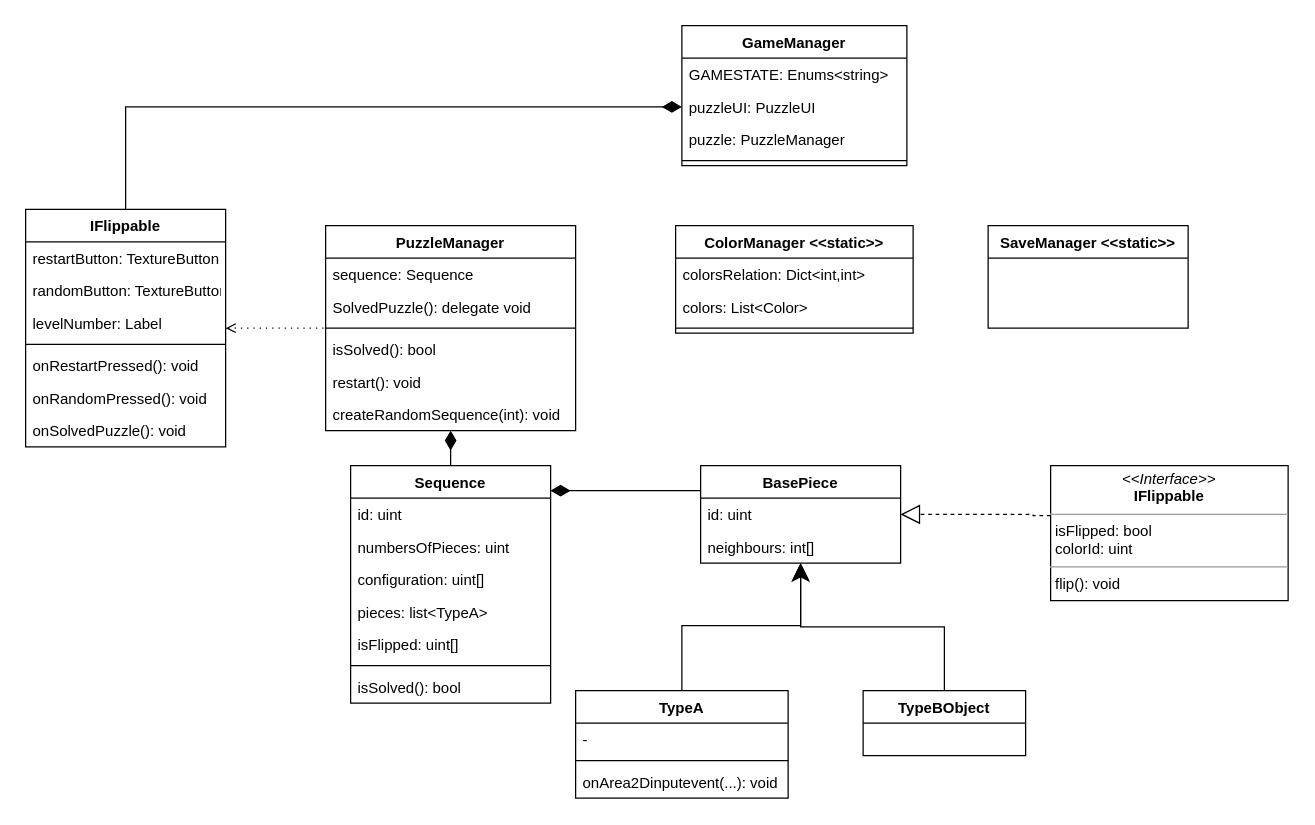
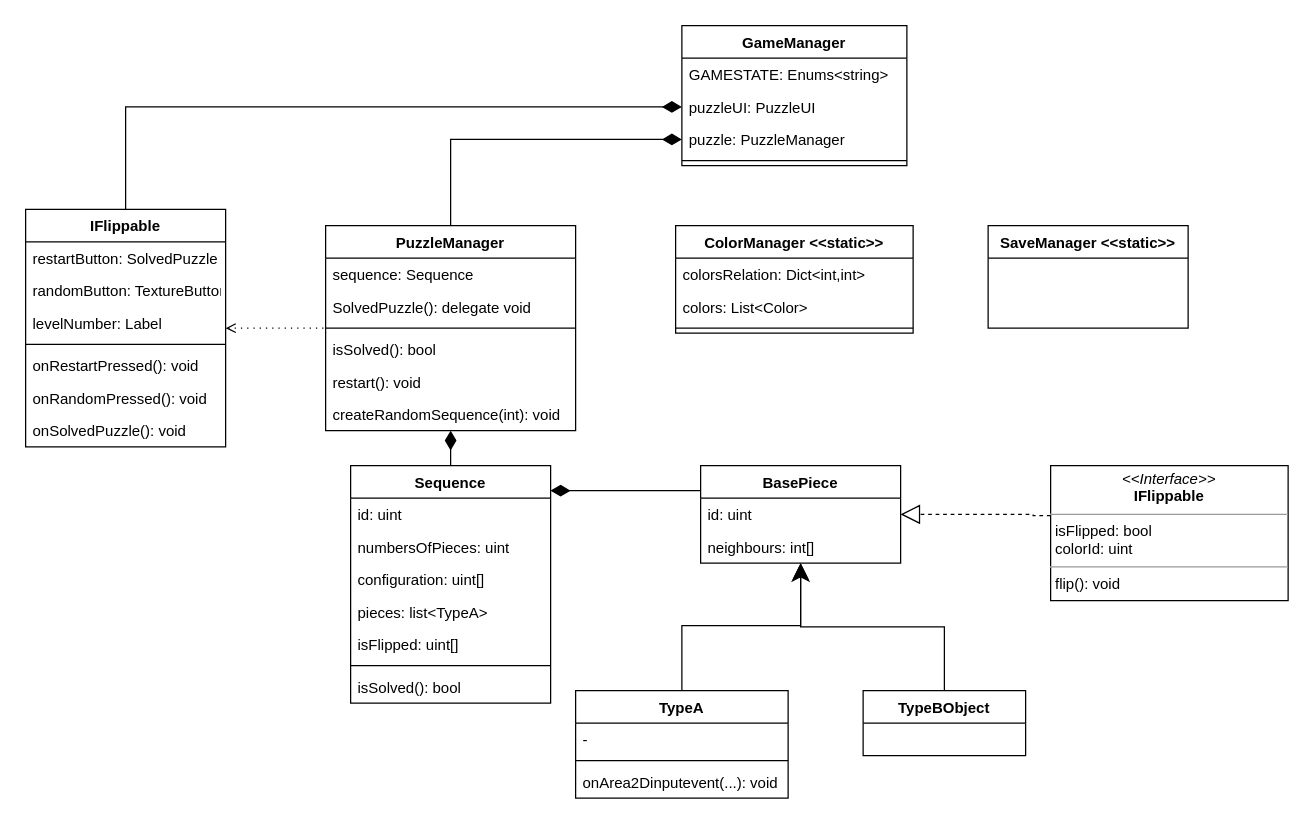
edge "PuzzleManager" -> "puzzle: PuzzleManager": added
node "restartButton: TextureButton": label "restartButton: TextureButton" -> "restartButton: SolvedPuzzle"
